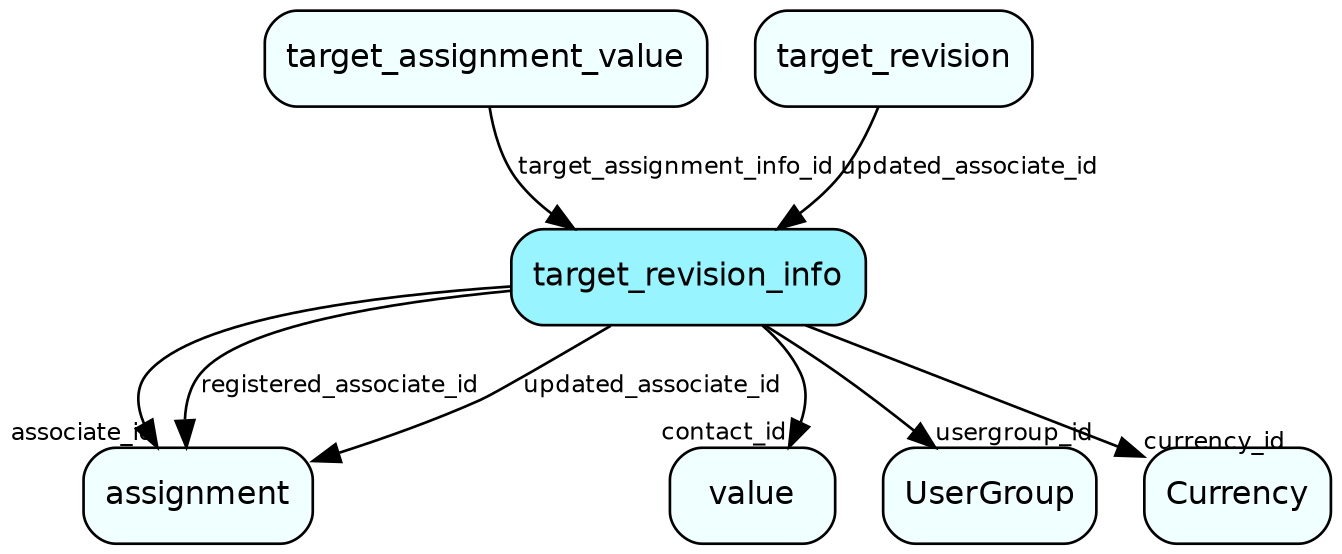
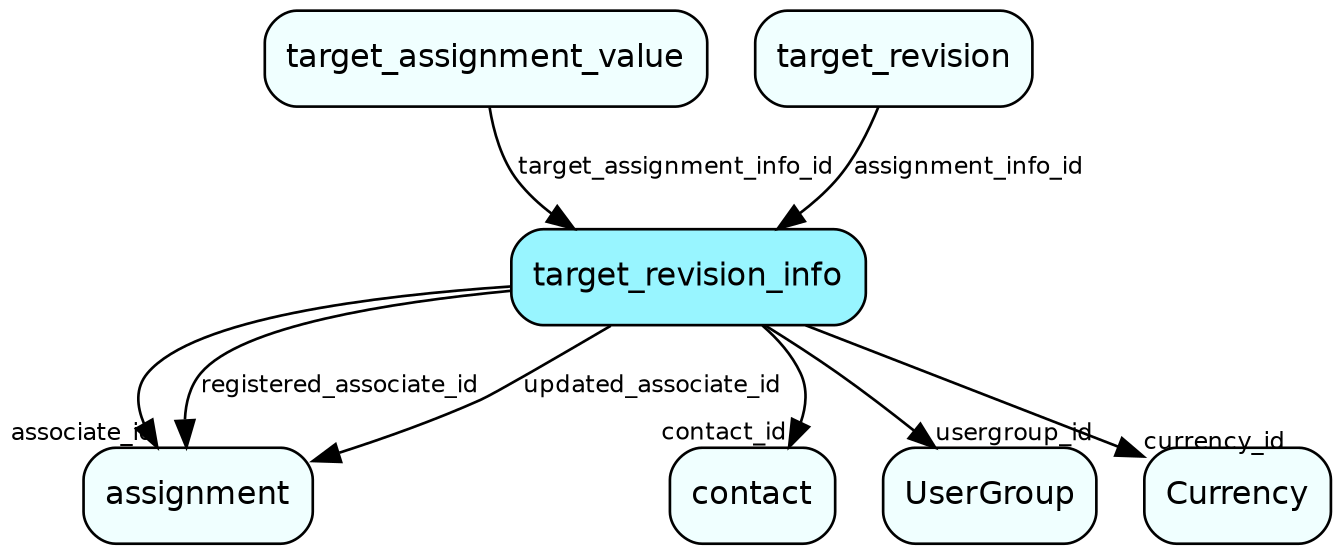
edge "target_revision" -> "target_revision_info": label "updated_associate_id" -> "assignment_info_id"
node "value": label "value" -> "contact"
